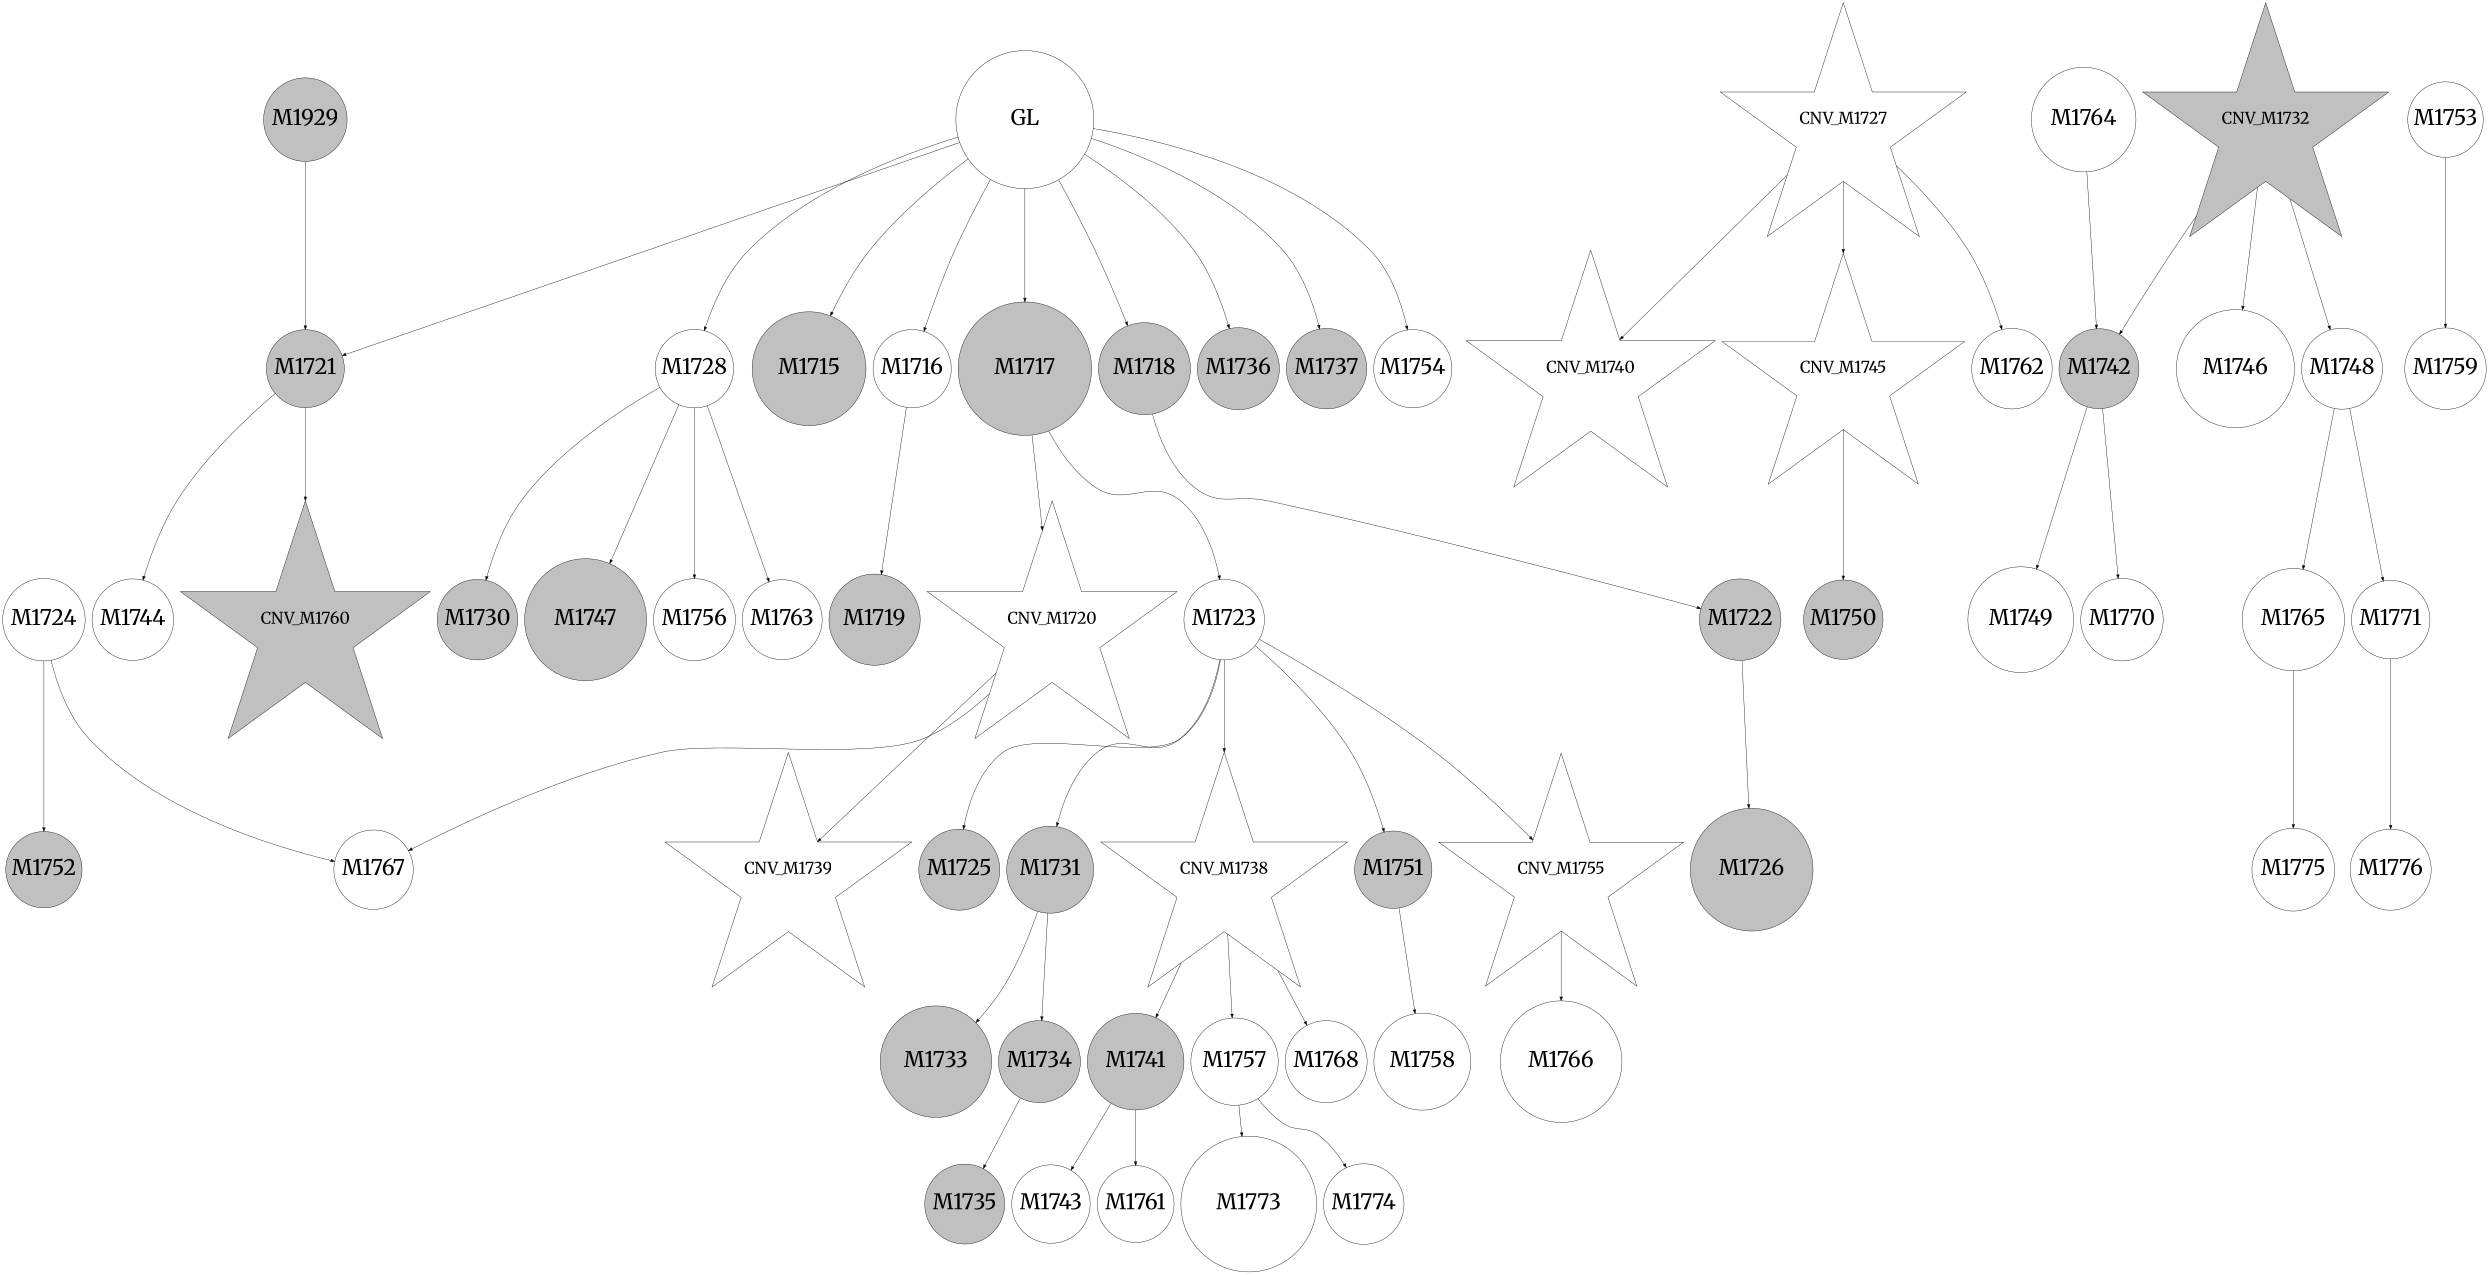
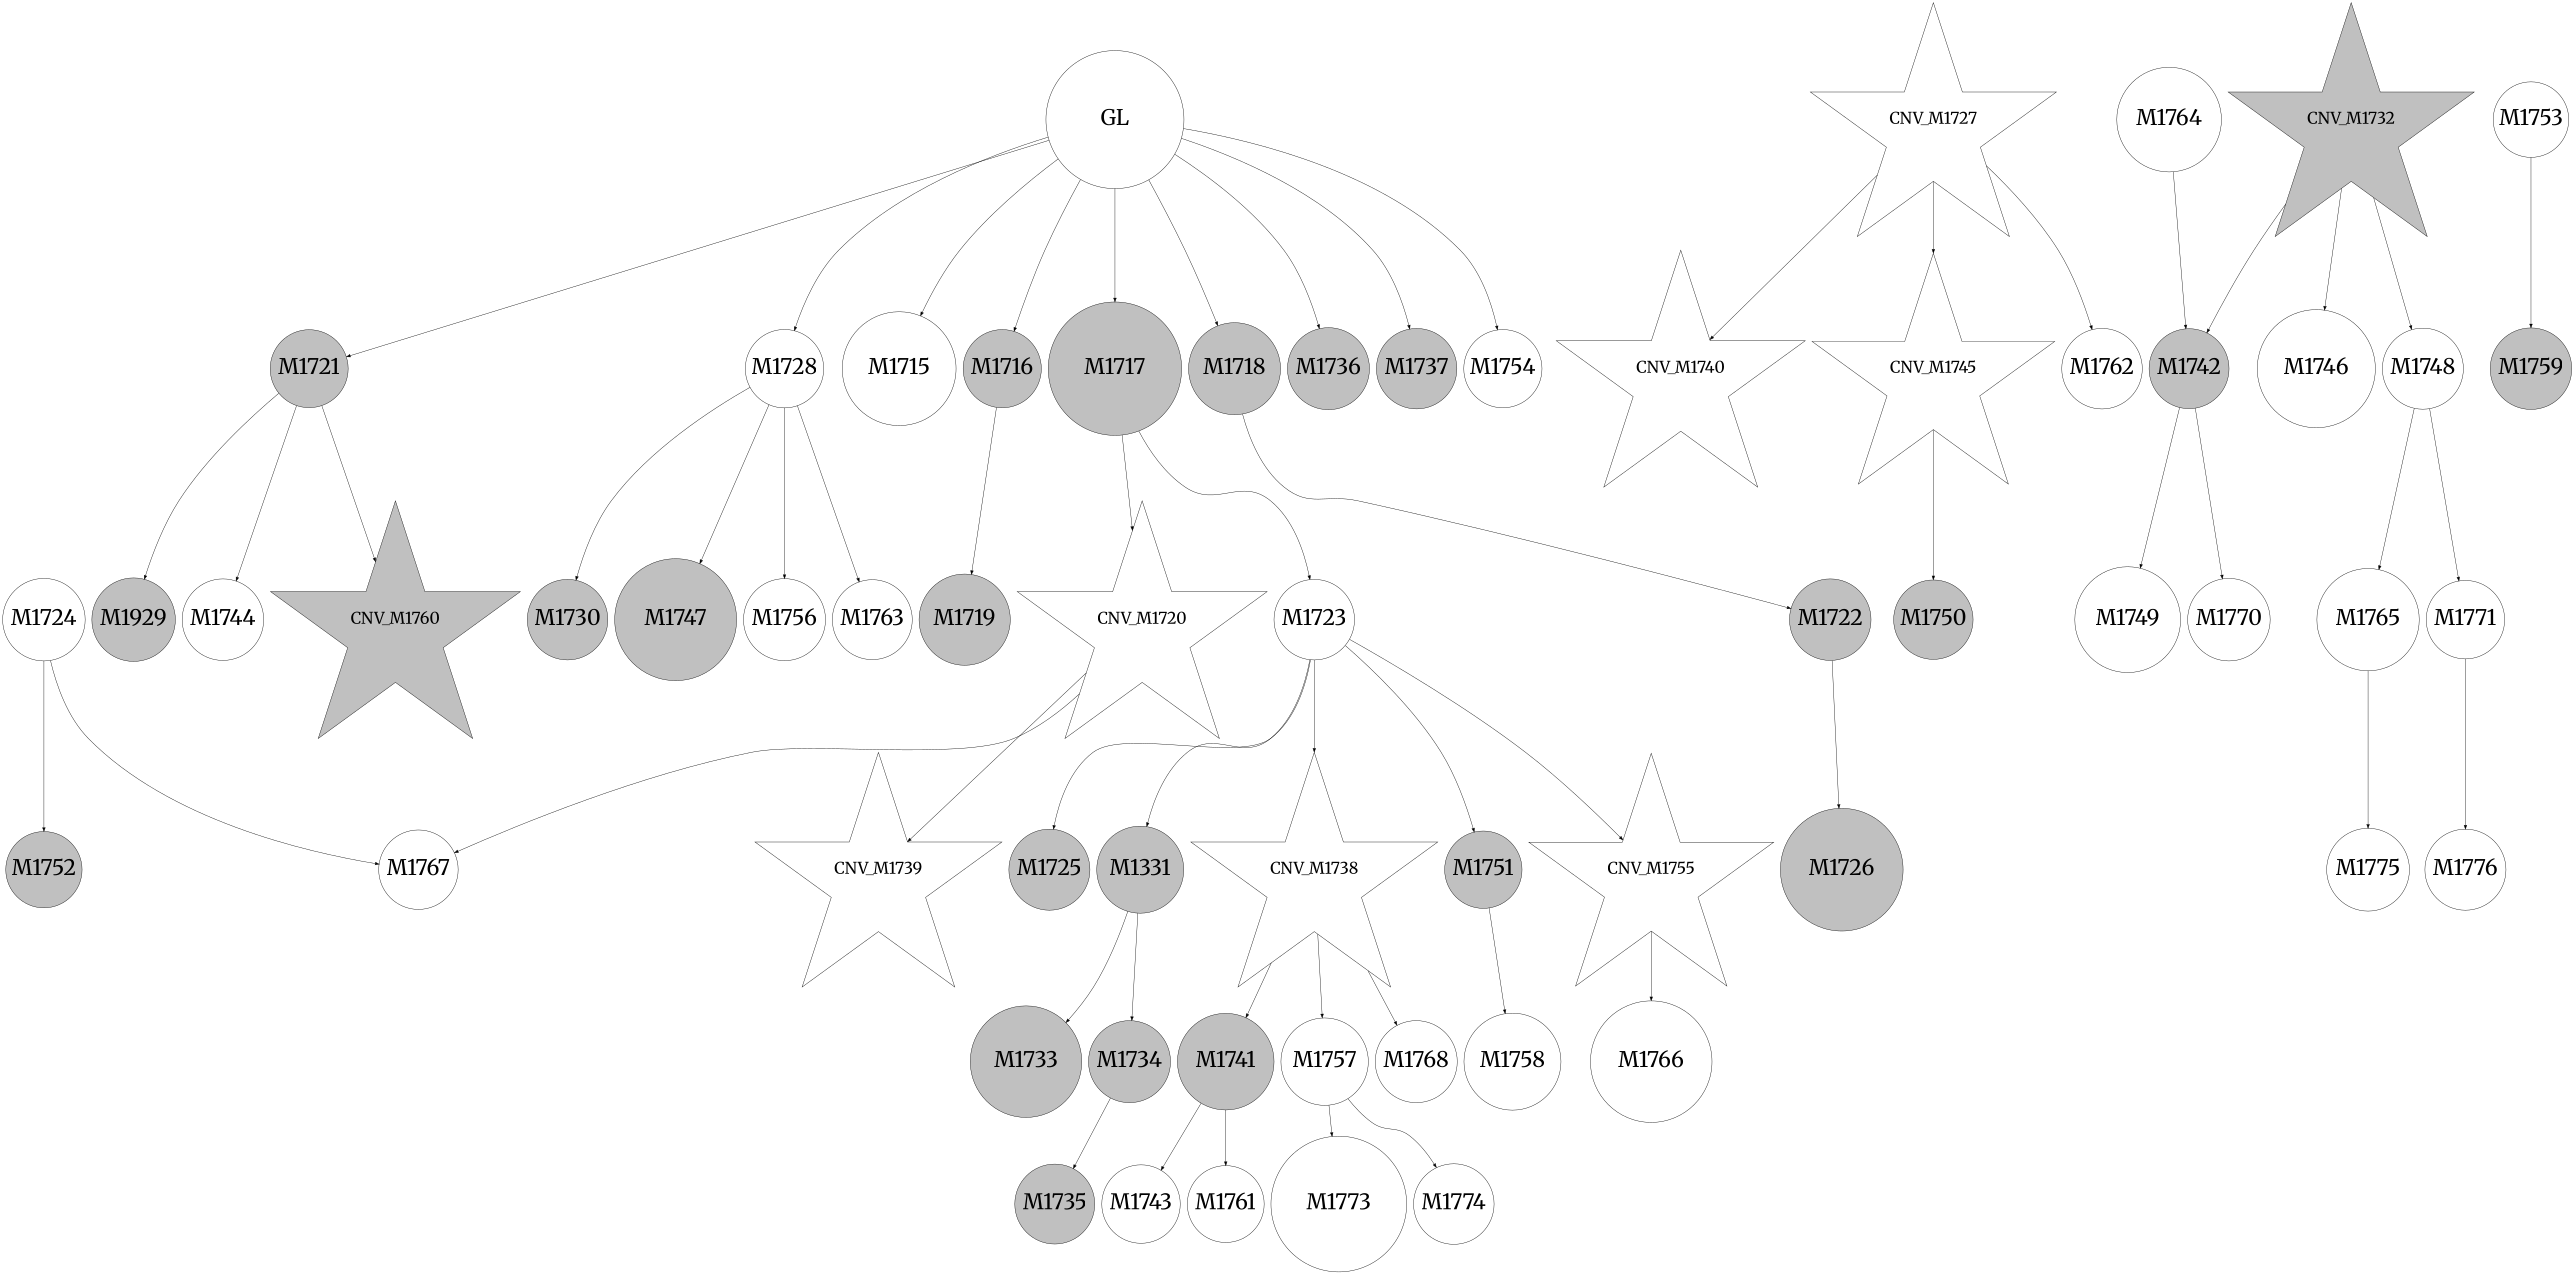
edge "M1929" -> "M1721": reversed
node "M1715": fillcolor grey -> white
node "M1716": fillcolor white -> grey
node "M1759": fillcolor white -> grey
node "M1731": label "M1731" -> "M1331"
